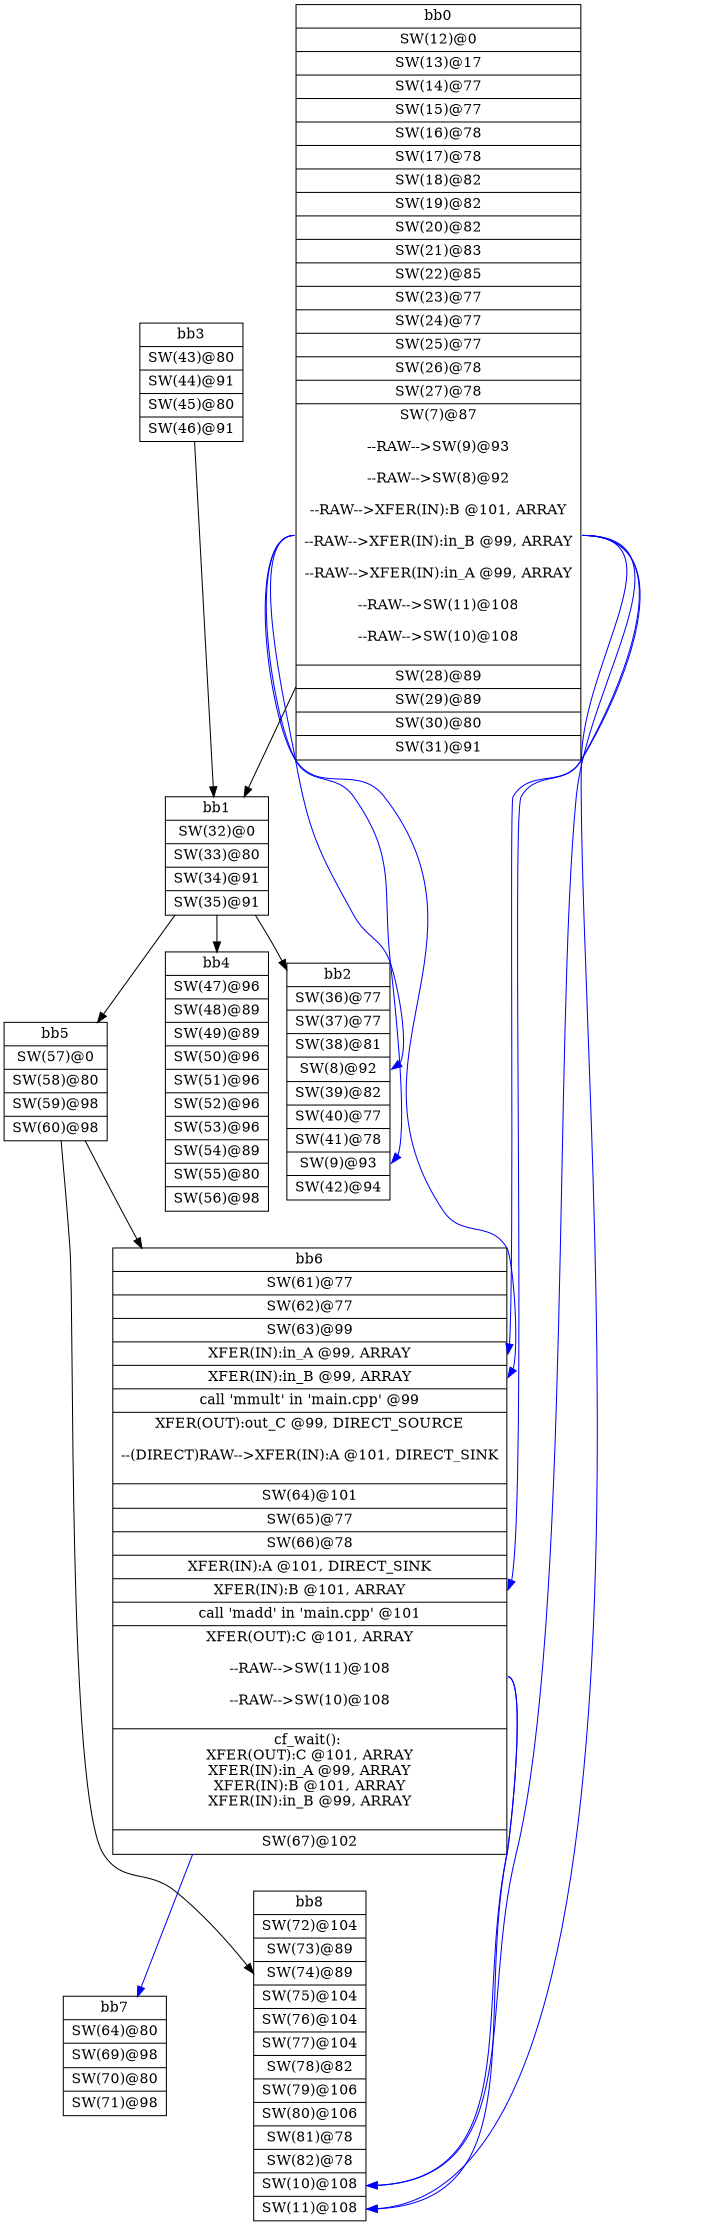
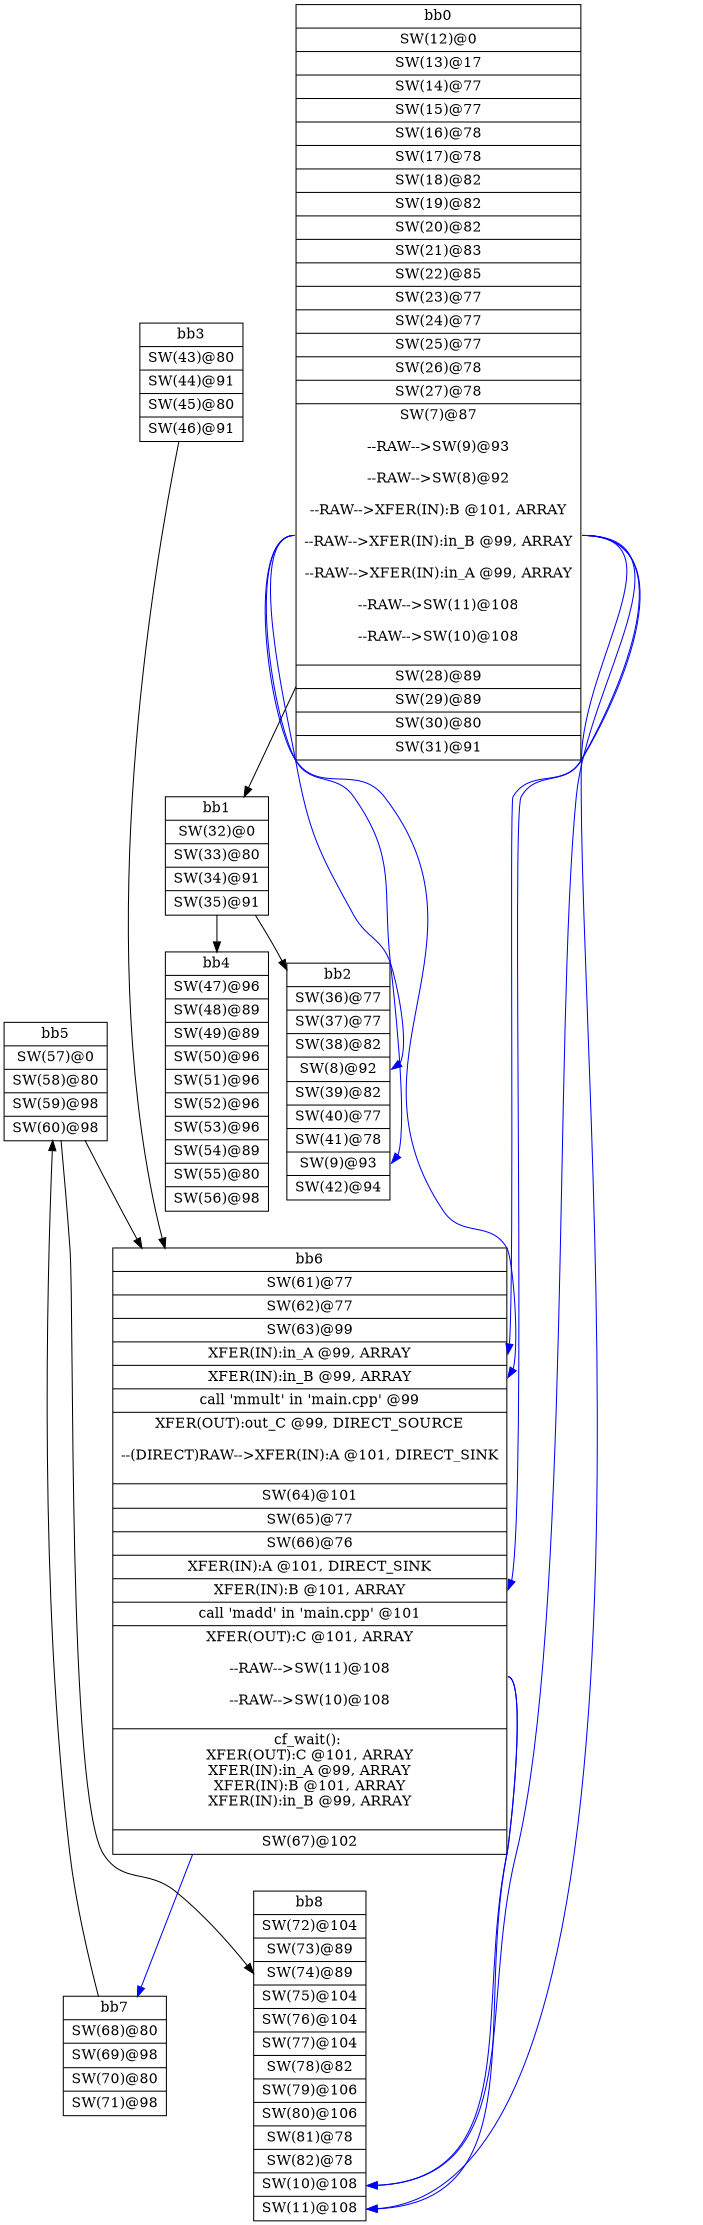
edge "bb3" -> "bb1": now "bb3" -> "bb6"
edge "bb1" -> "bb5": now "bb7" -> "bb5"
node "bb2": text "SW(38)@81" -> "SW(38)@82"
node "bb6": text "SW(66)@78" -> "SW(66)@76"
node "bb7": text "SW(64)@80" -> "SW(68)@80"
